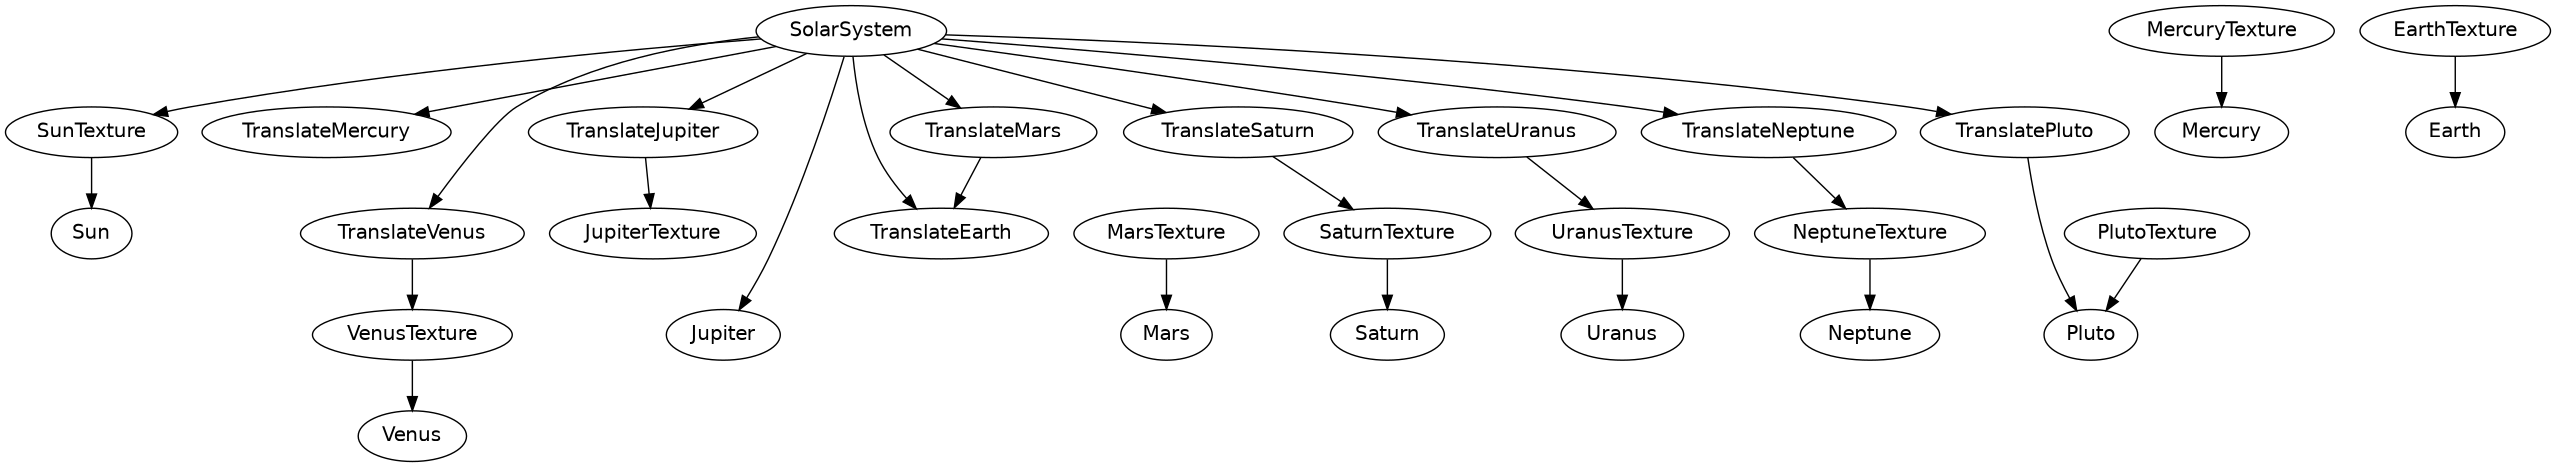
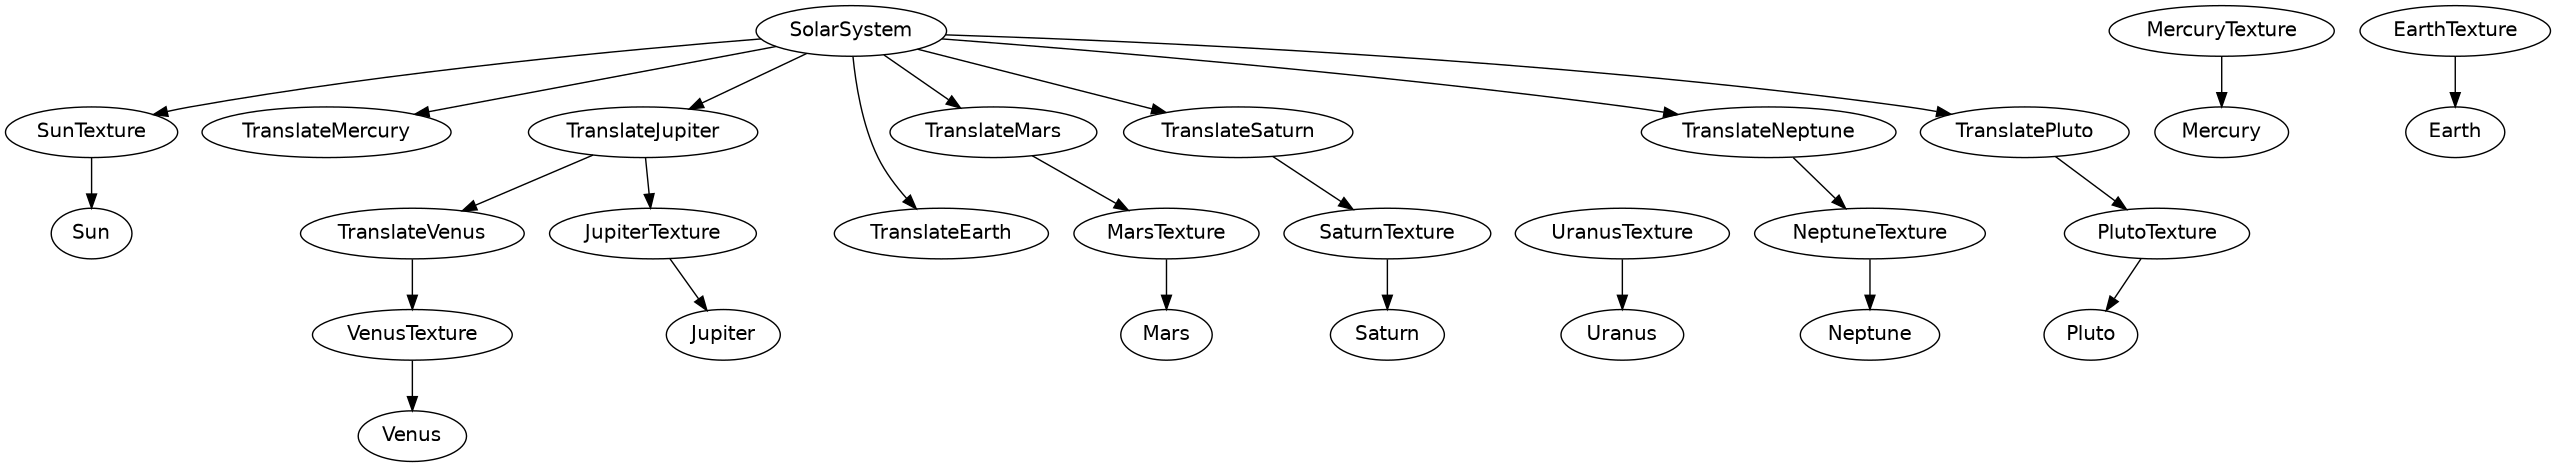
edge "SolarSystem" -> "TranslateVenus": now "TranslateJupiter" -> "TranslateVenus"
node "TranslateUranus": removed
edge "TranslateMars" -> "TranslateEarth": now "TranslateMars" -> "MarsTexture"
edge "SolarSystem" -> "Jupiter": now "JupiterTexture" -> "Jupiter"
edge "TranslatePluto" -> "Pluto": now "TranslatePluto" -> "PlutoTexture"
